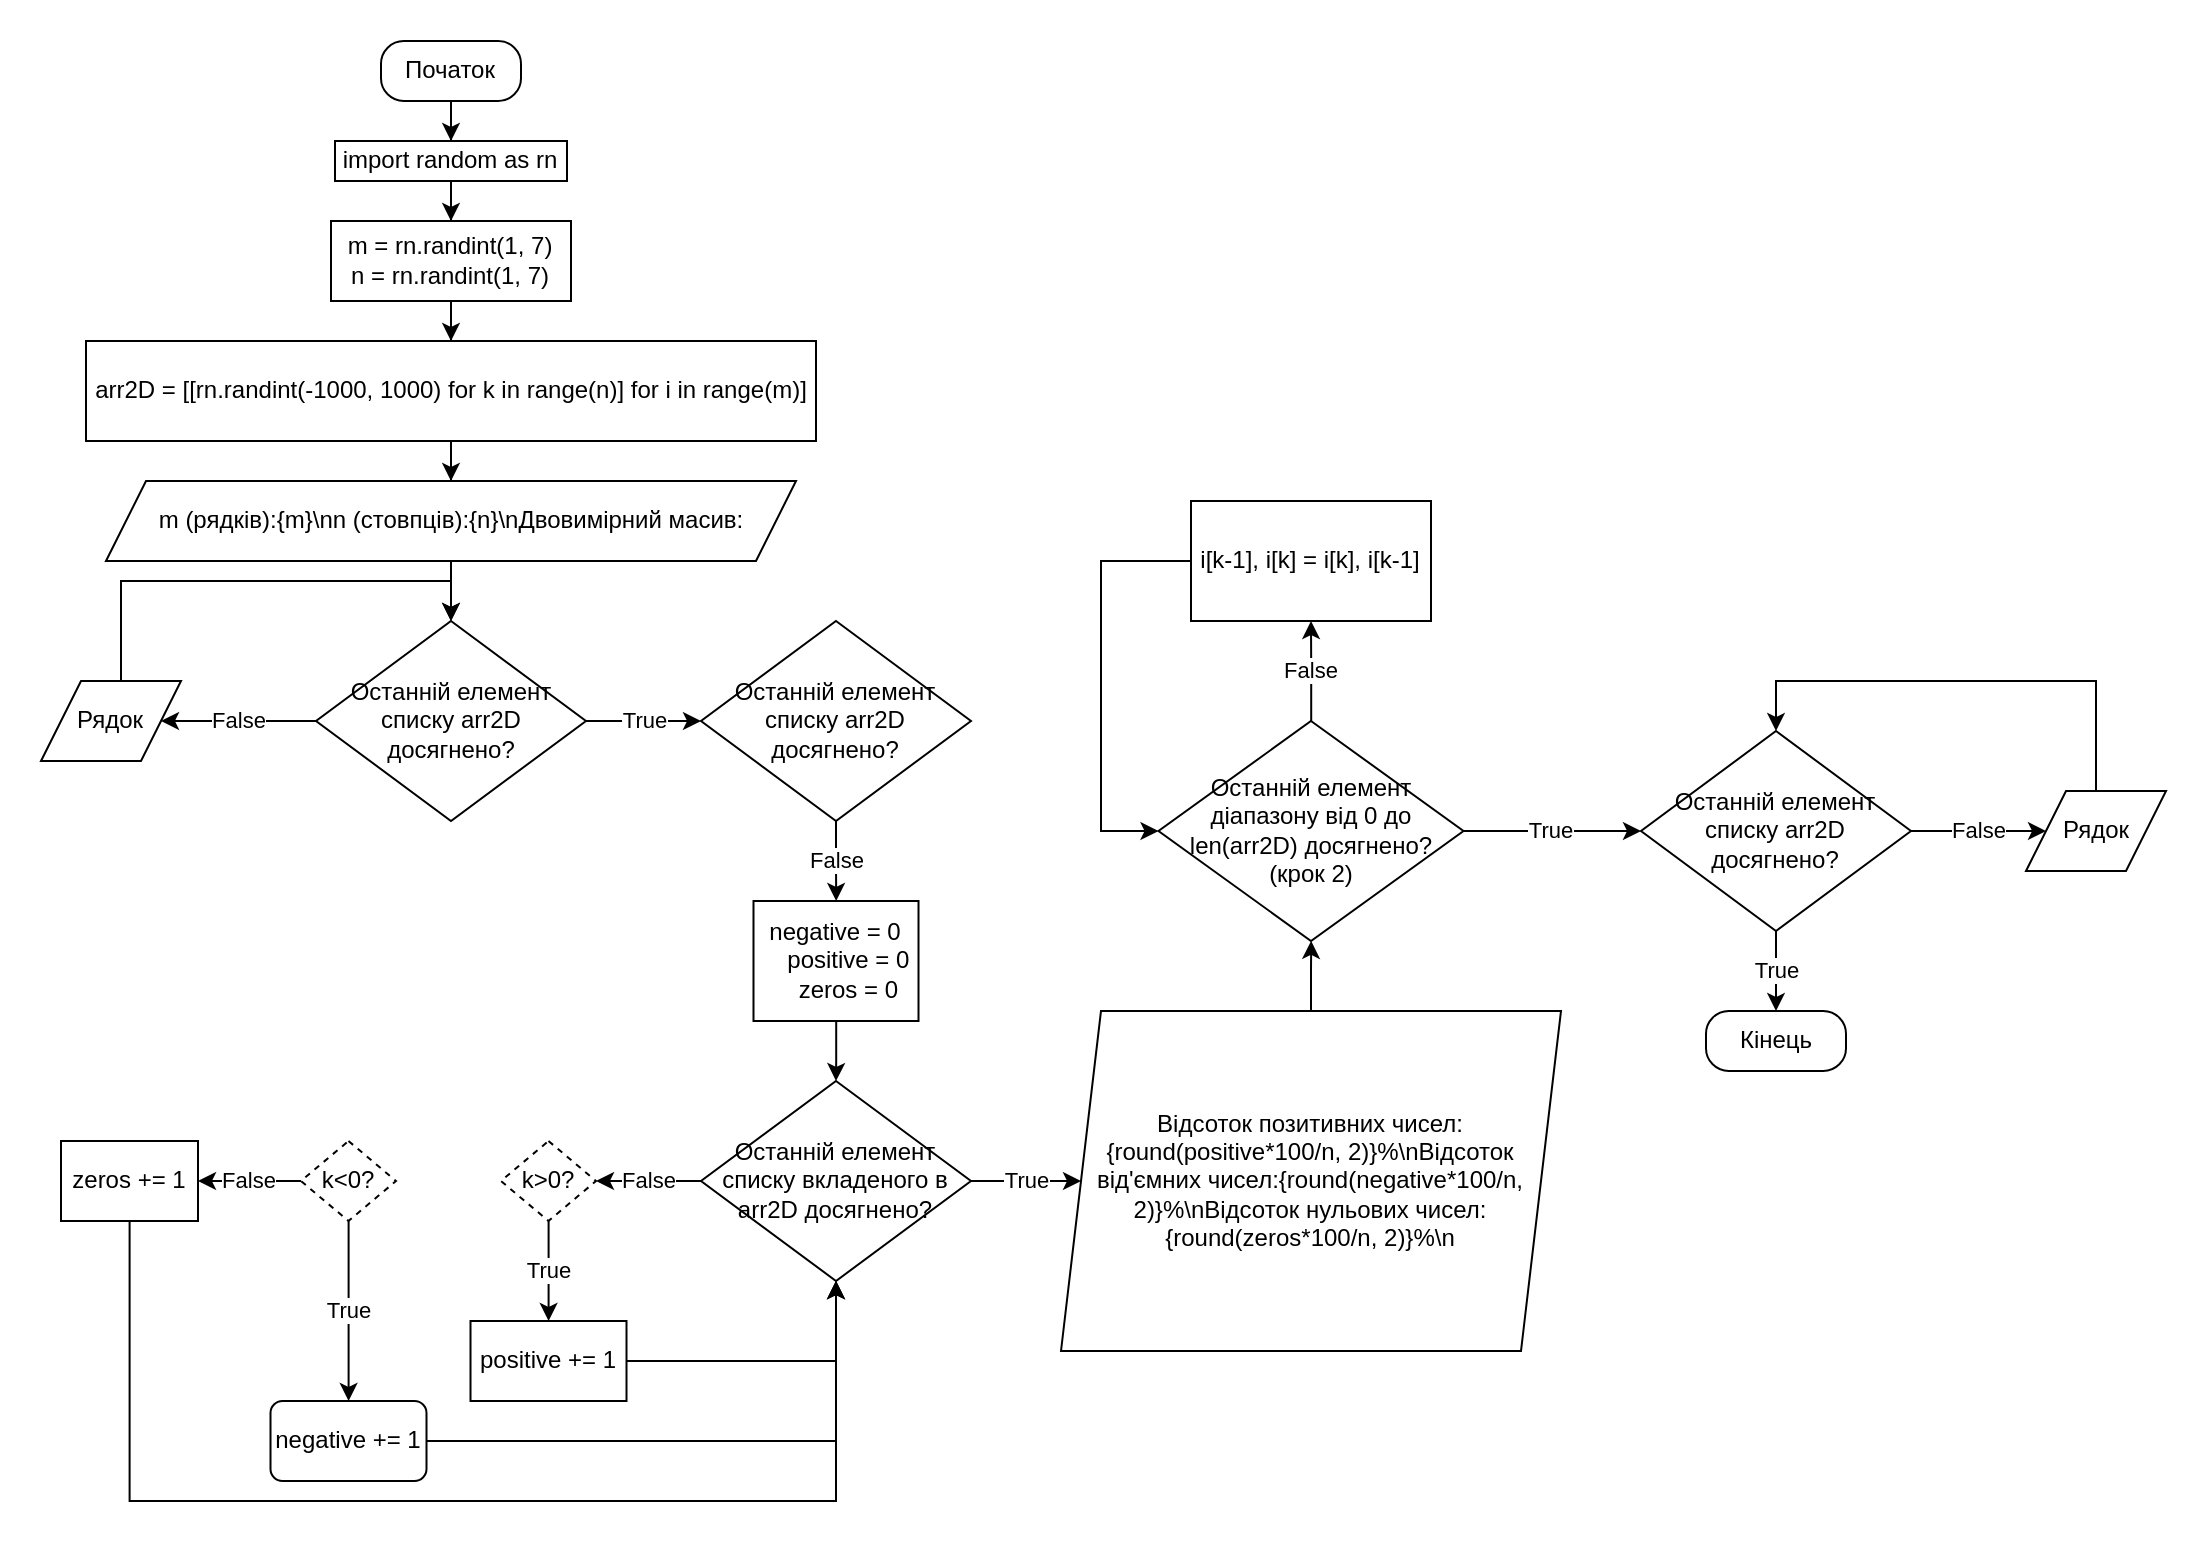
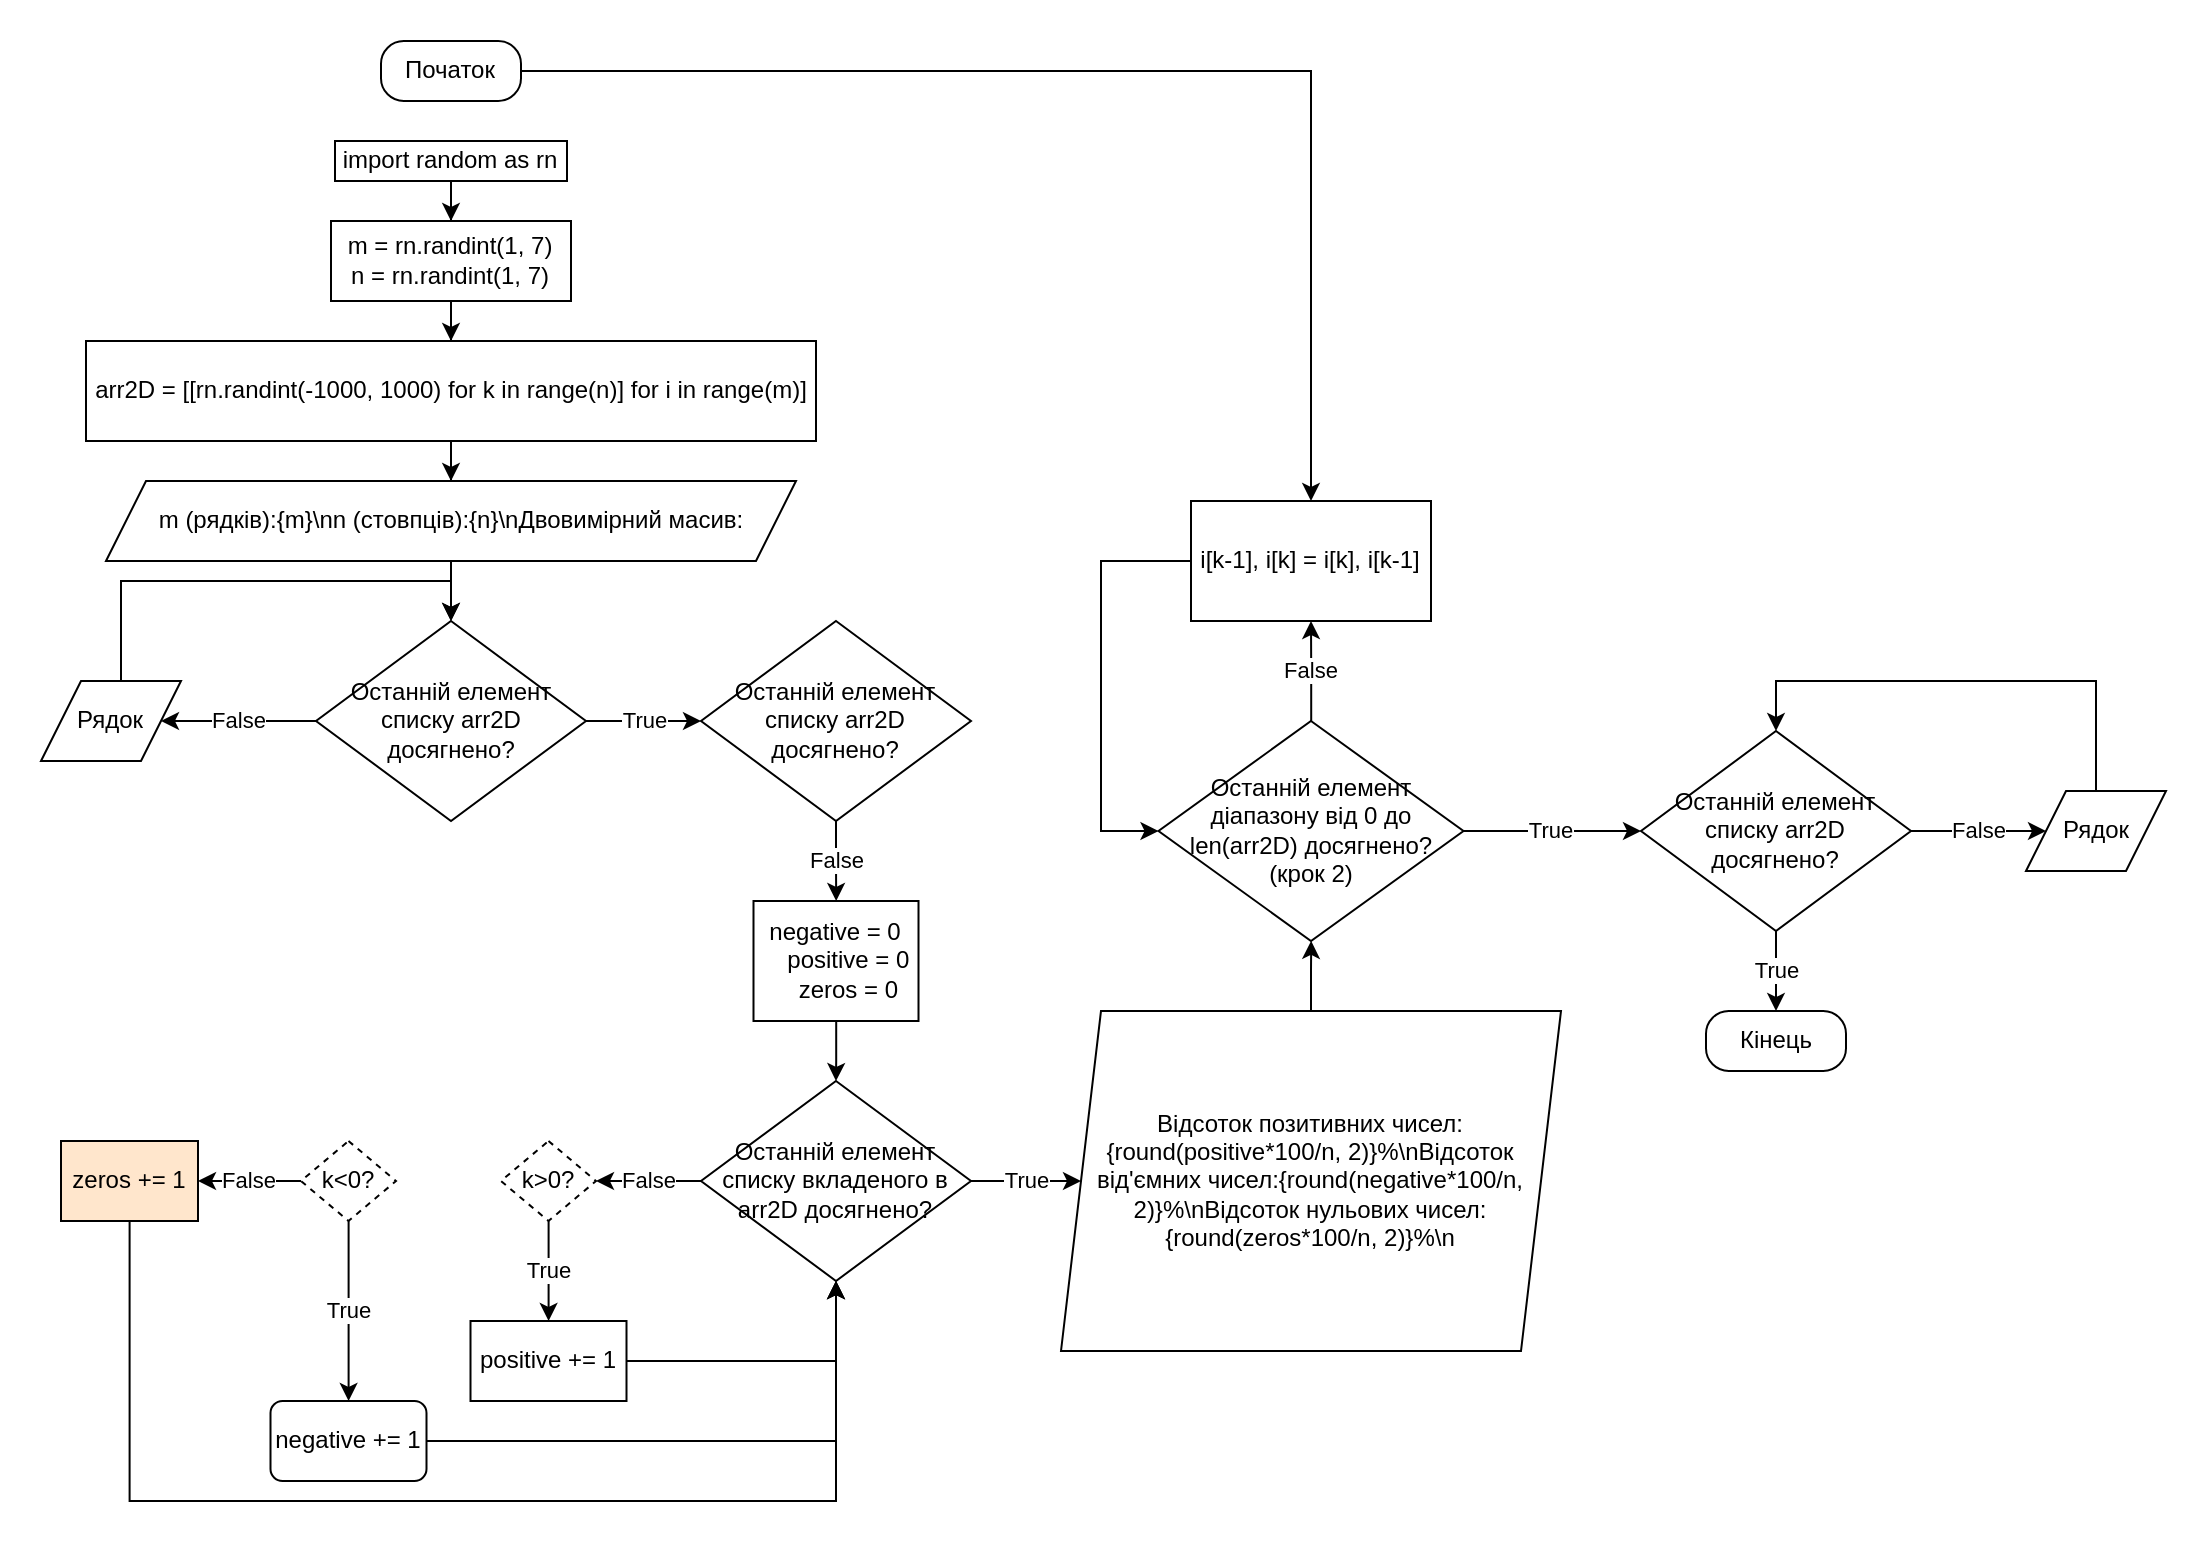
edge "Початок" -> "import random as rn": now "Початок" -> "i[k-1], i[k] = i[k], i[k-1]"
node "zeros += 1": fillcolor #ffffff -> #ffe6cc
